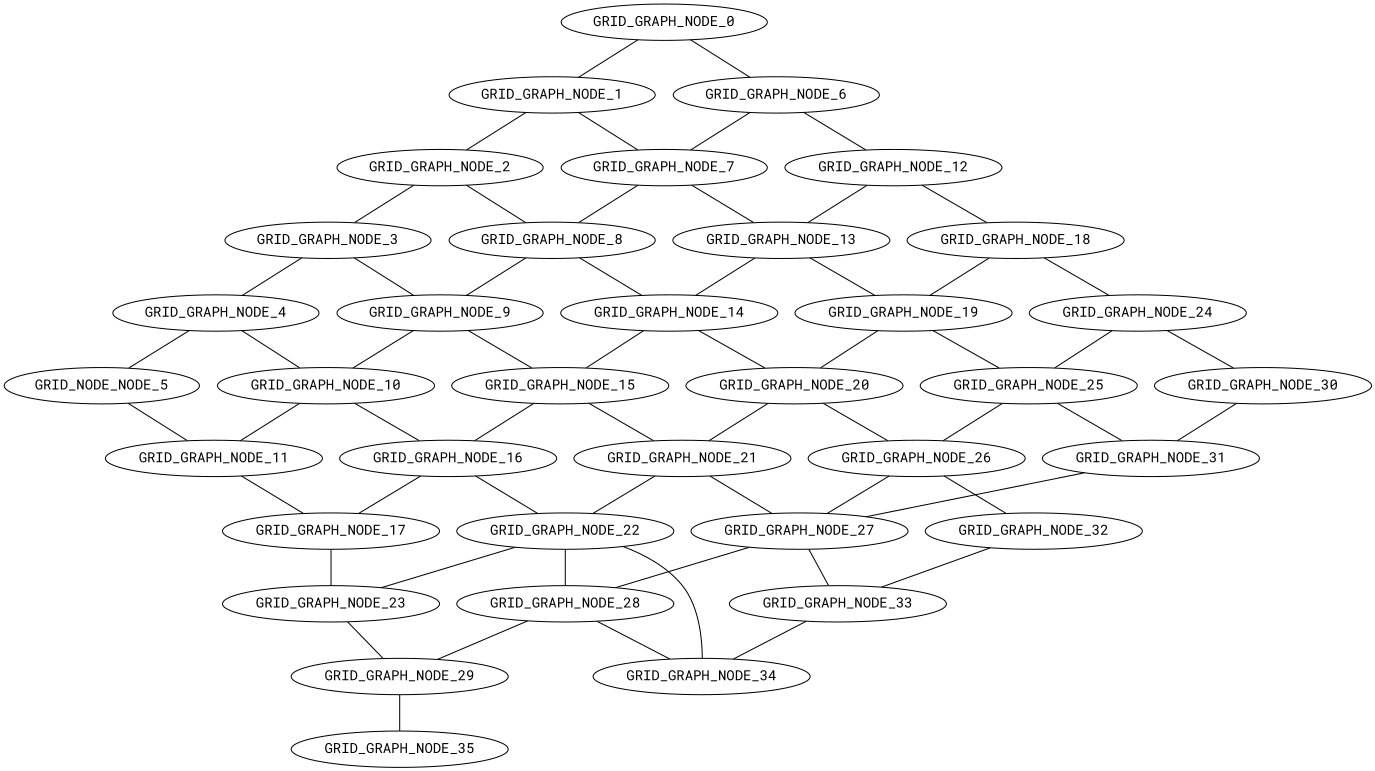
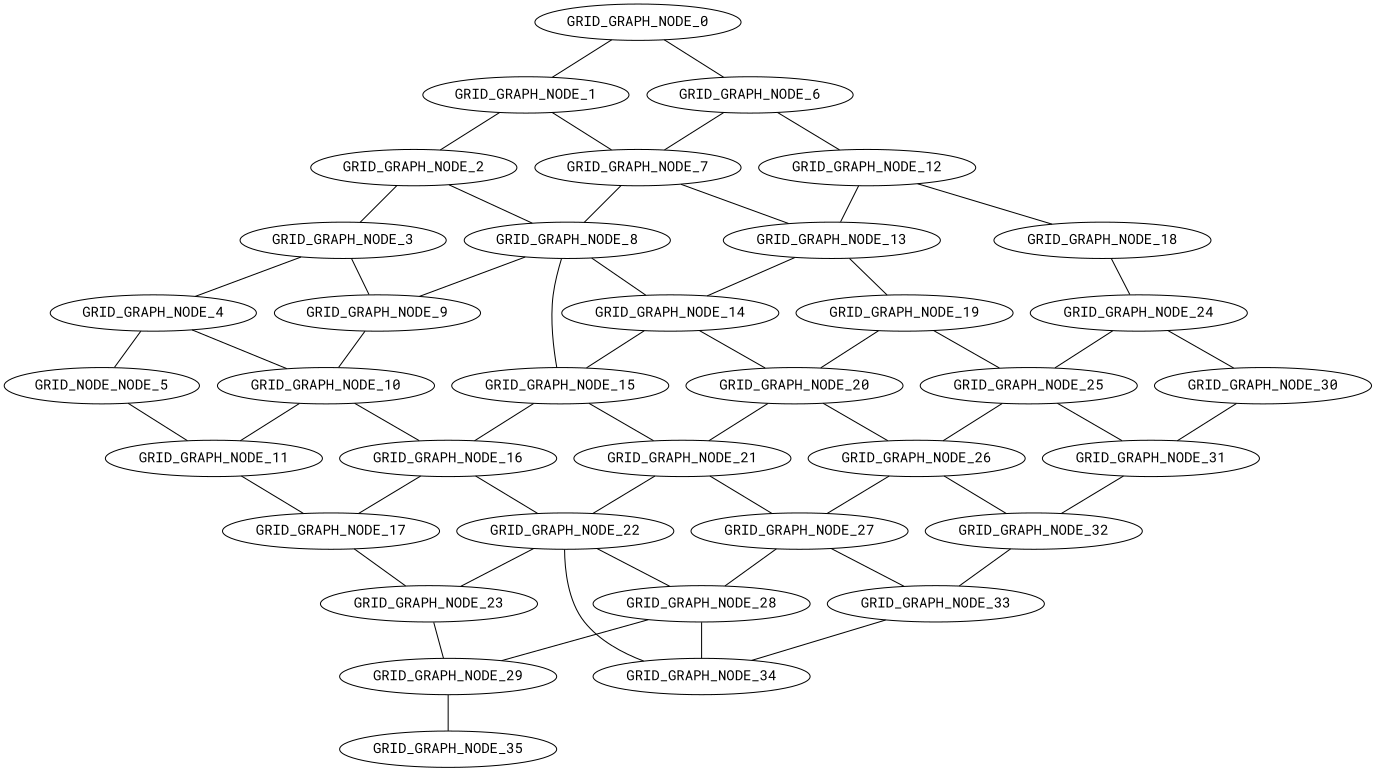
edge "GRID_GRAPH_NODE_18" -- "GRID_GRAPH_NODE_19": removed
edge "GRID_GRAPH_NODE_9" -- "GRID_GRAPH_NODE_15": now "GRID_GRAPH_NODE_8" -- "GRID_GRAPH_NODE_15"
edge "GRID_GRAPH_NODE_31" -- "GRID_GRAPH_NODE_27": now "GRID_GRAPH_NODE_31" -- "GRID_GRAPH_NODE_32"
